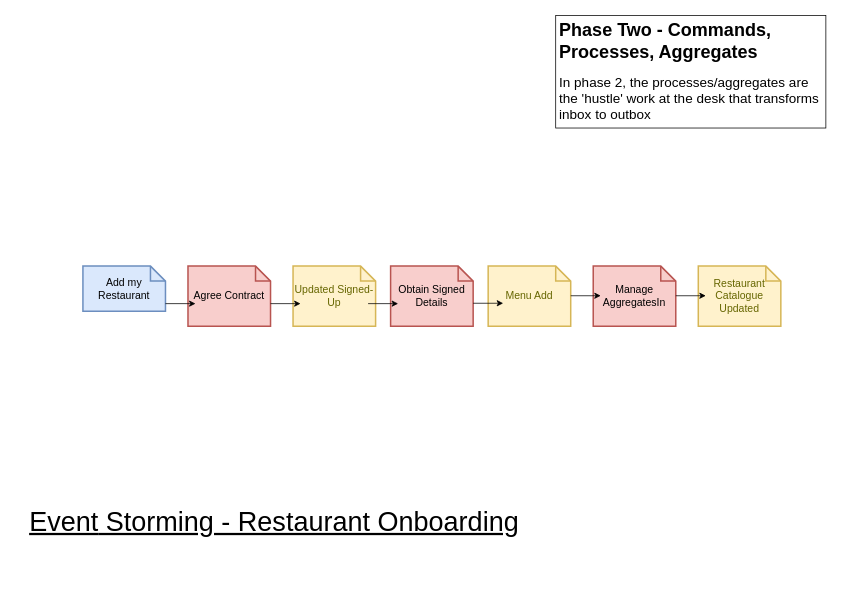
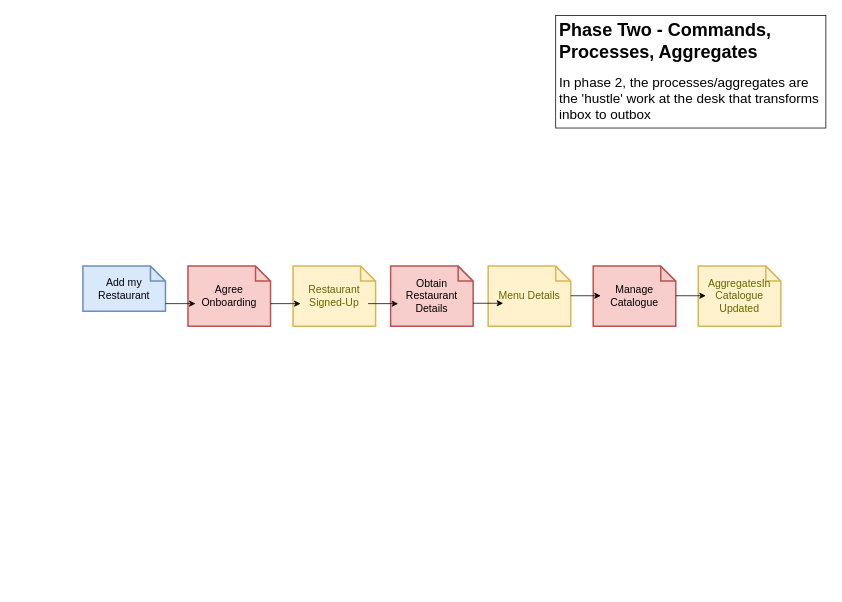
node "Agree Contract": label "Agree Contract" -> "Agree Onboarding"
node "Updated Signed-Up": label "Updated Signed-Up" -> "Restaurant Signed-Up"
node "Obtain Signed Details": label "Obtain Signed Details" -> "Obtain Restaurant Details"
node "Menu Add": label "Menu Add" -> "Menu Details"
node "Manage AggregatesIn": label "Manage AggregatesIn" -> "Manage Catalogue"
node "Restaurant Catalogue Updated": label "Restaurant Catalogue Updated" -> "AggregatesIn Catalogue Updated"
node "Event Storming - Restaurant Onboarding": removed
